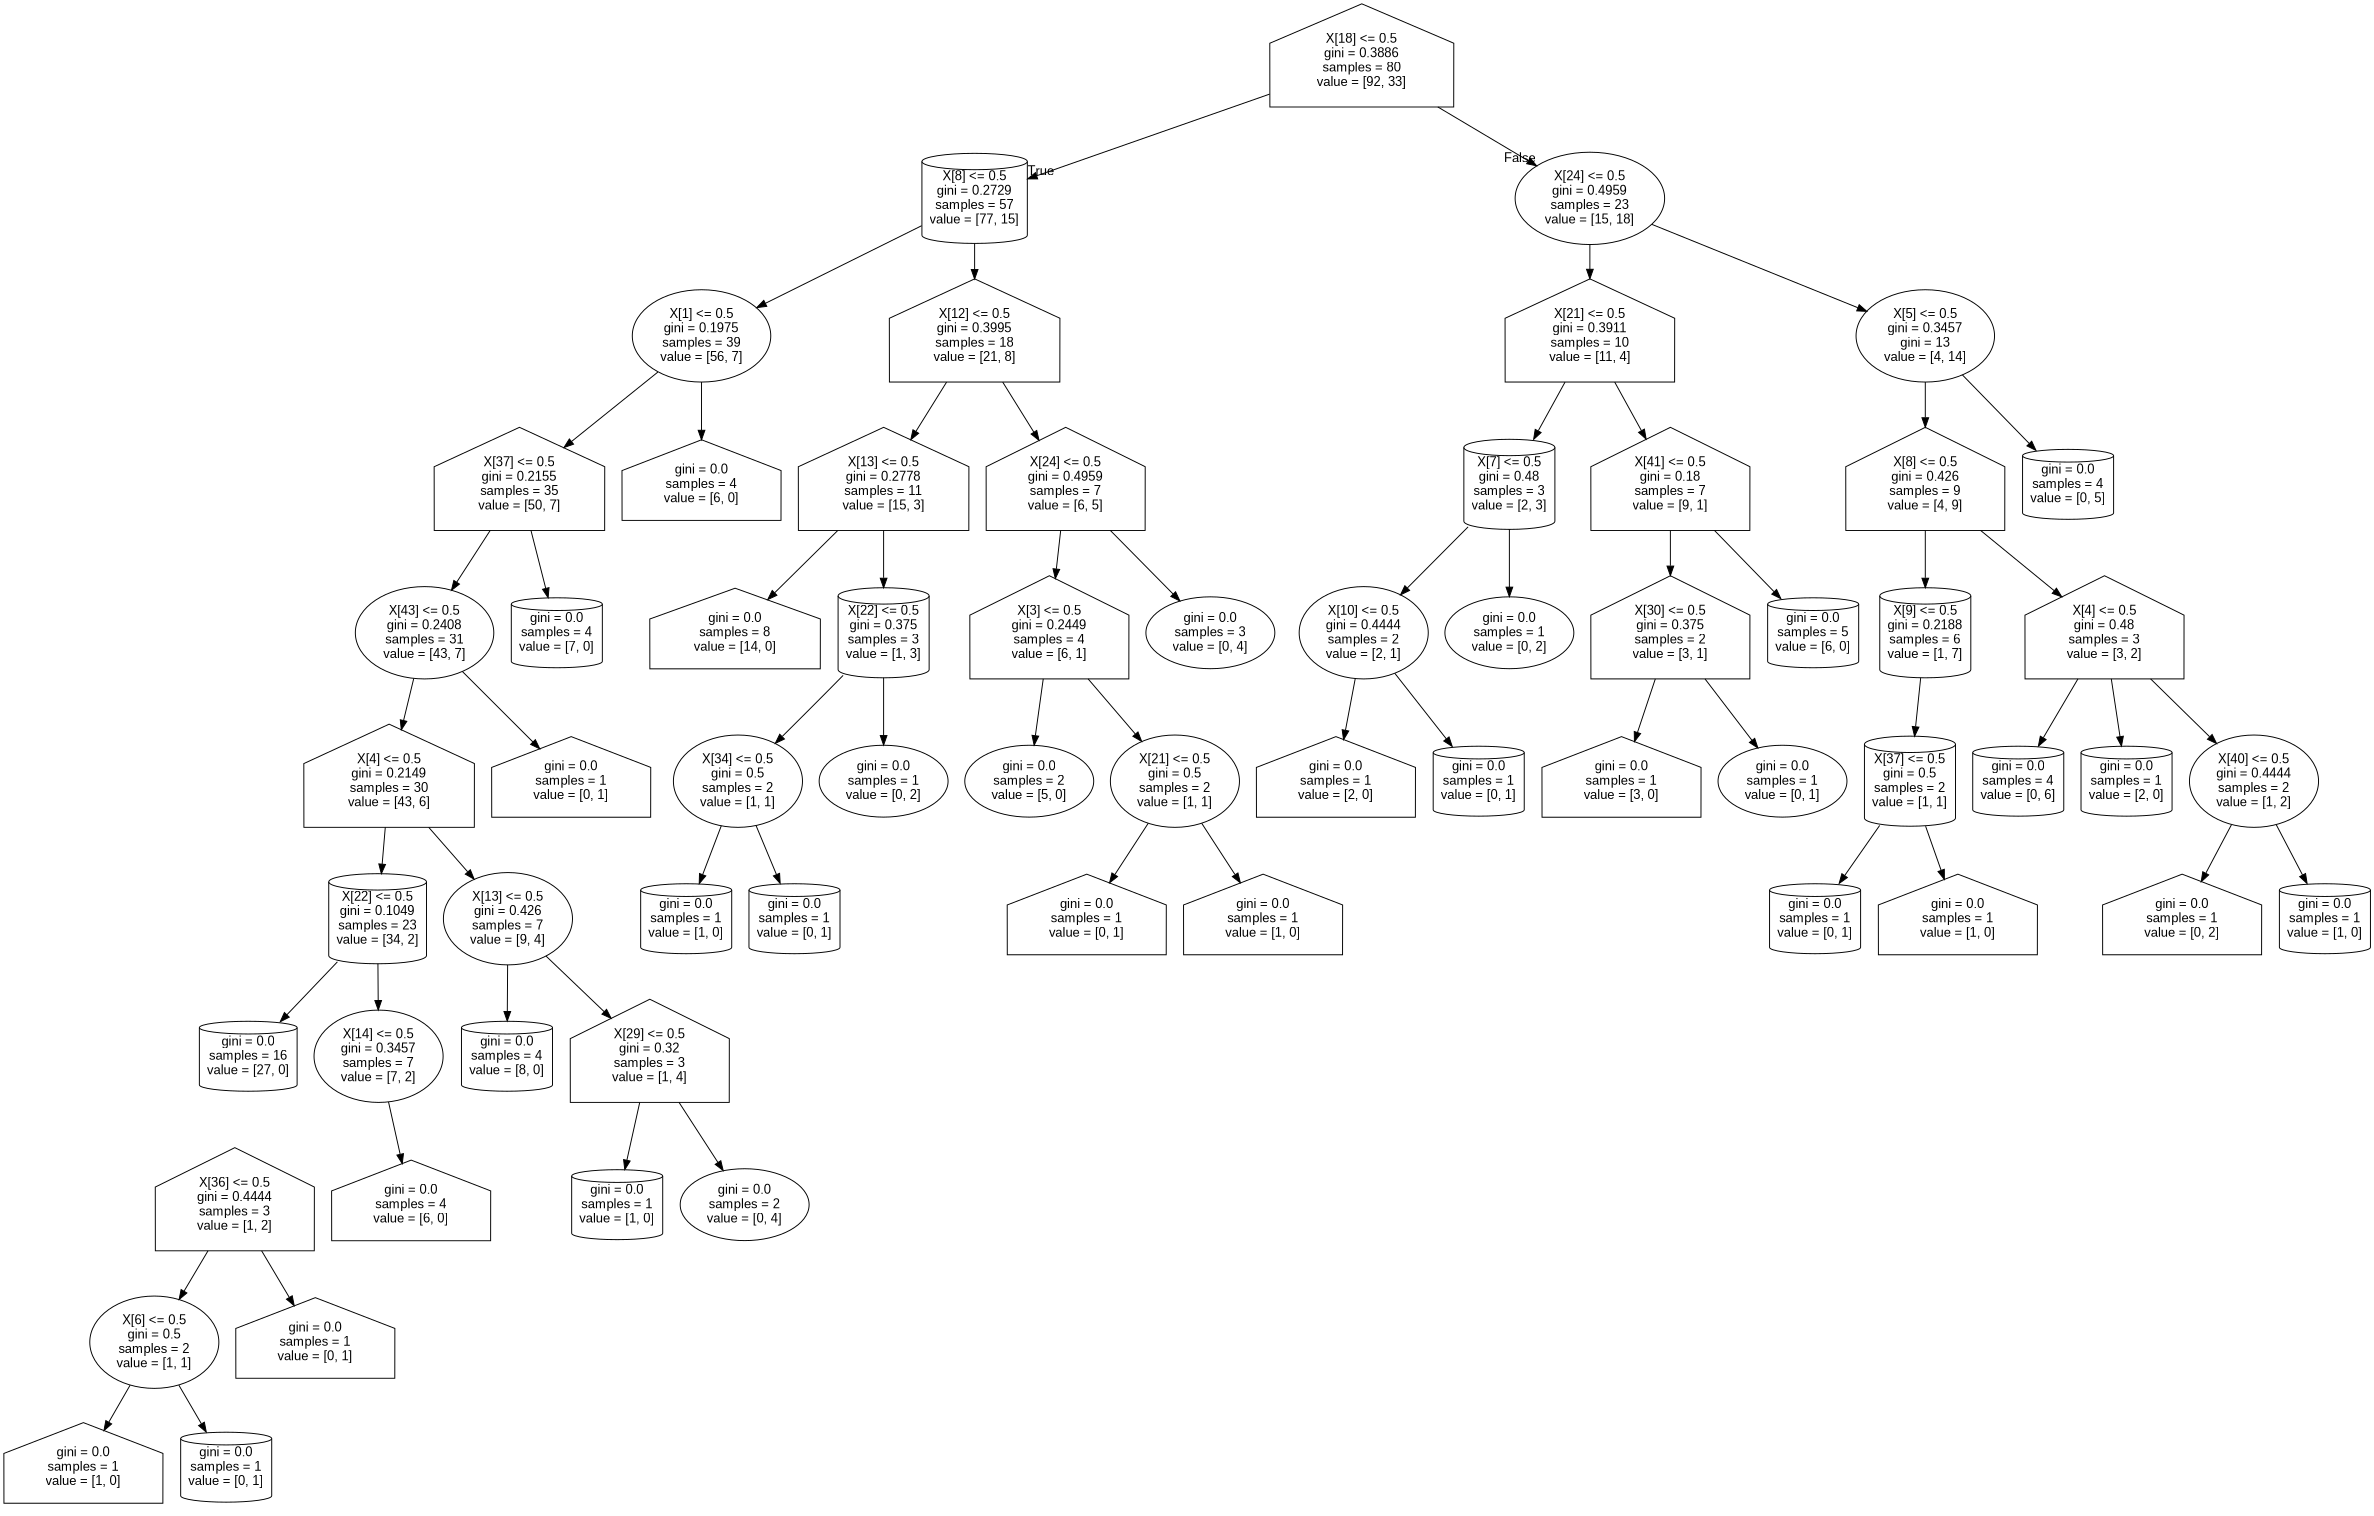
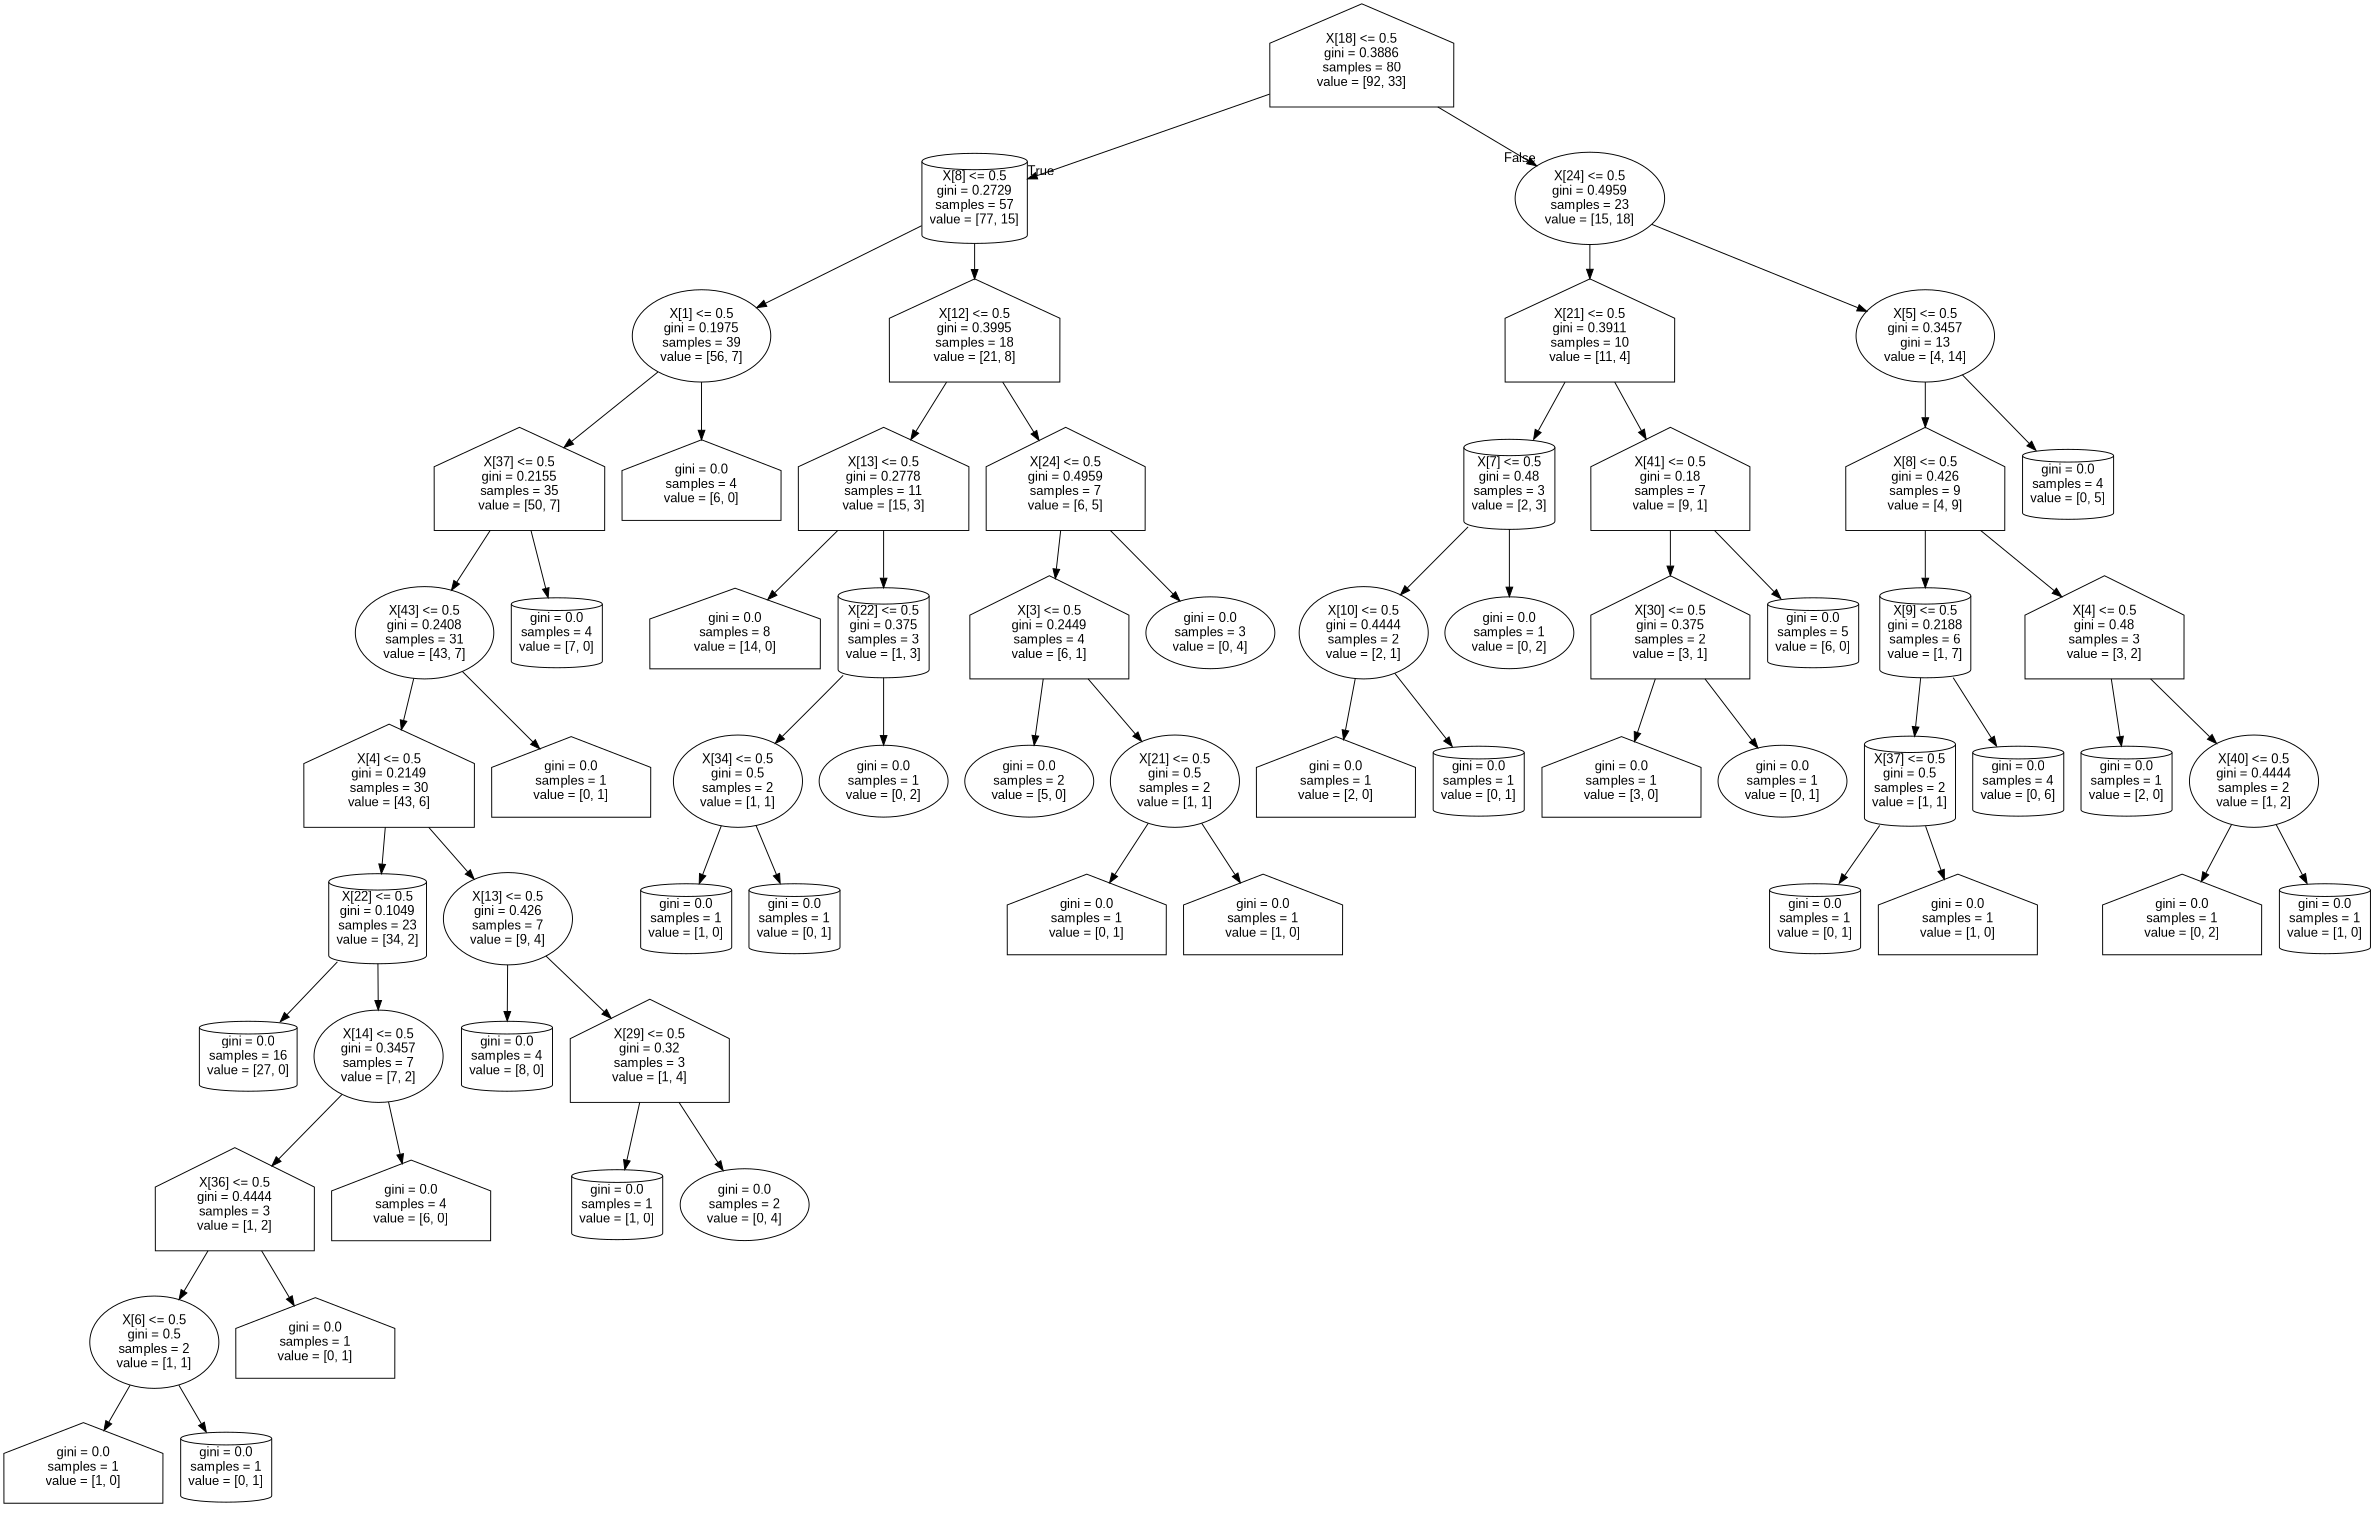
edge "X[4] <= 0.5 gini = 0.48 samples = 3 value = [3, 2]" -> "gini = 0.0 samples = 4 value = [0, 6]": now "X[9] <= 0.5 gini = 0.2188 samples = 6 value = [1, 7]" -> "gini = 0.0 samples = 4 value = [0, 6]"
edge "X[14] <= 0.5 gini = 0.3457 samples = 7 value = [7, 2]" -> "X[36] <= 0.5 gini = 0.4444 samples = 3 value = [1, 2]": added
